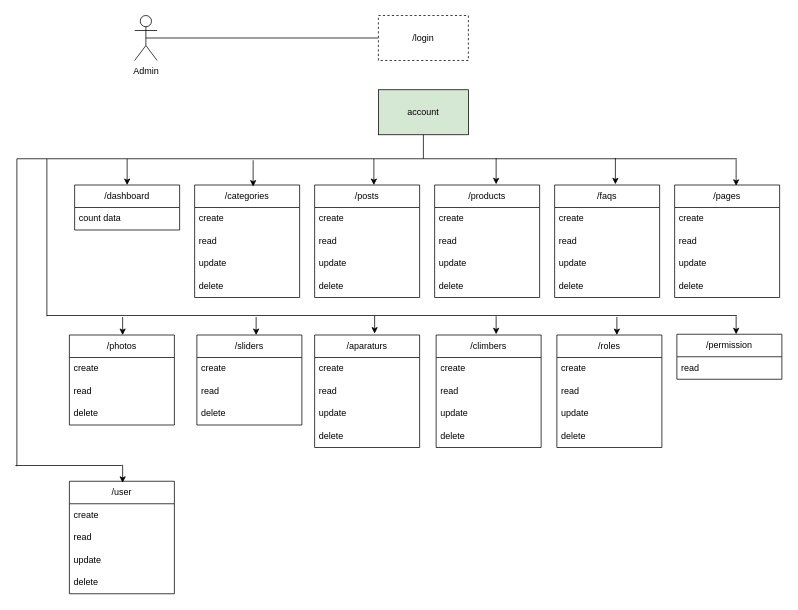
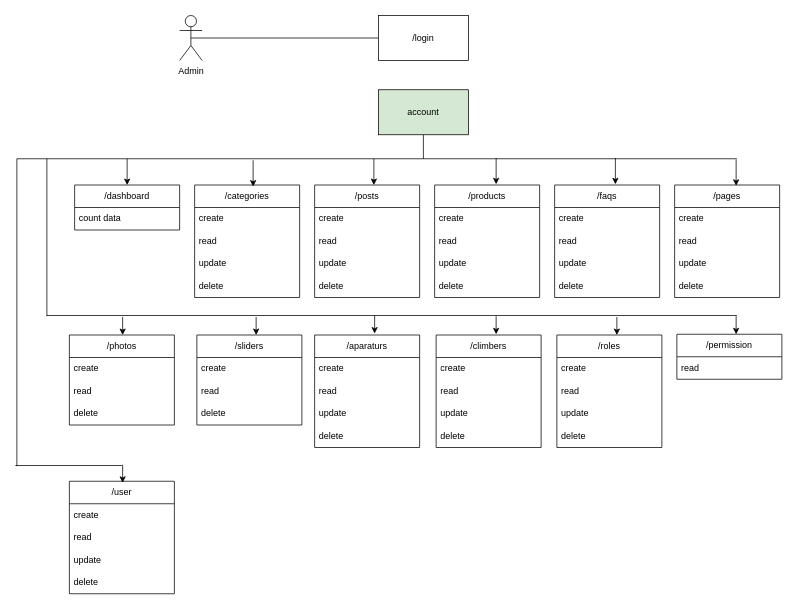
node "Admin": moved (146, 38) -> (191, 38)
node "/login": style dashed -> solid
